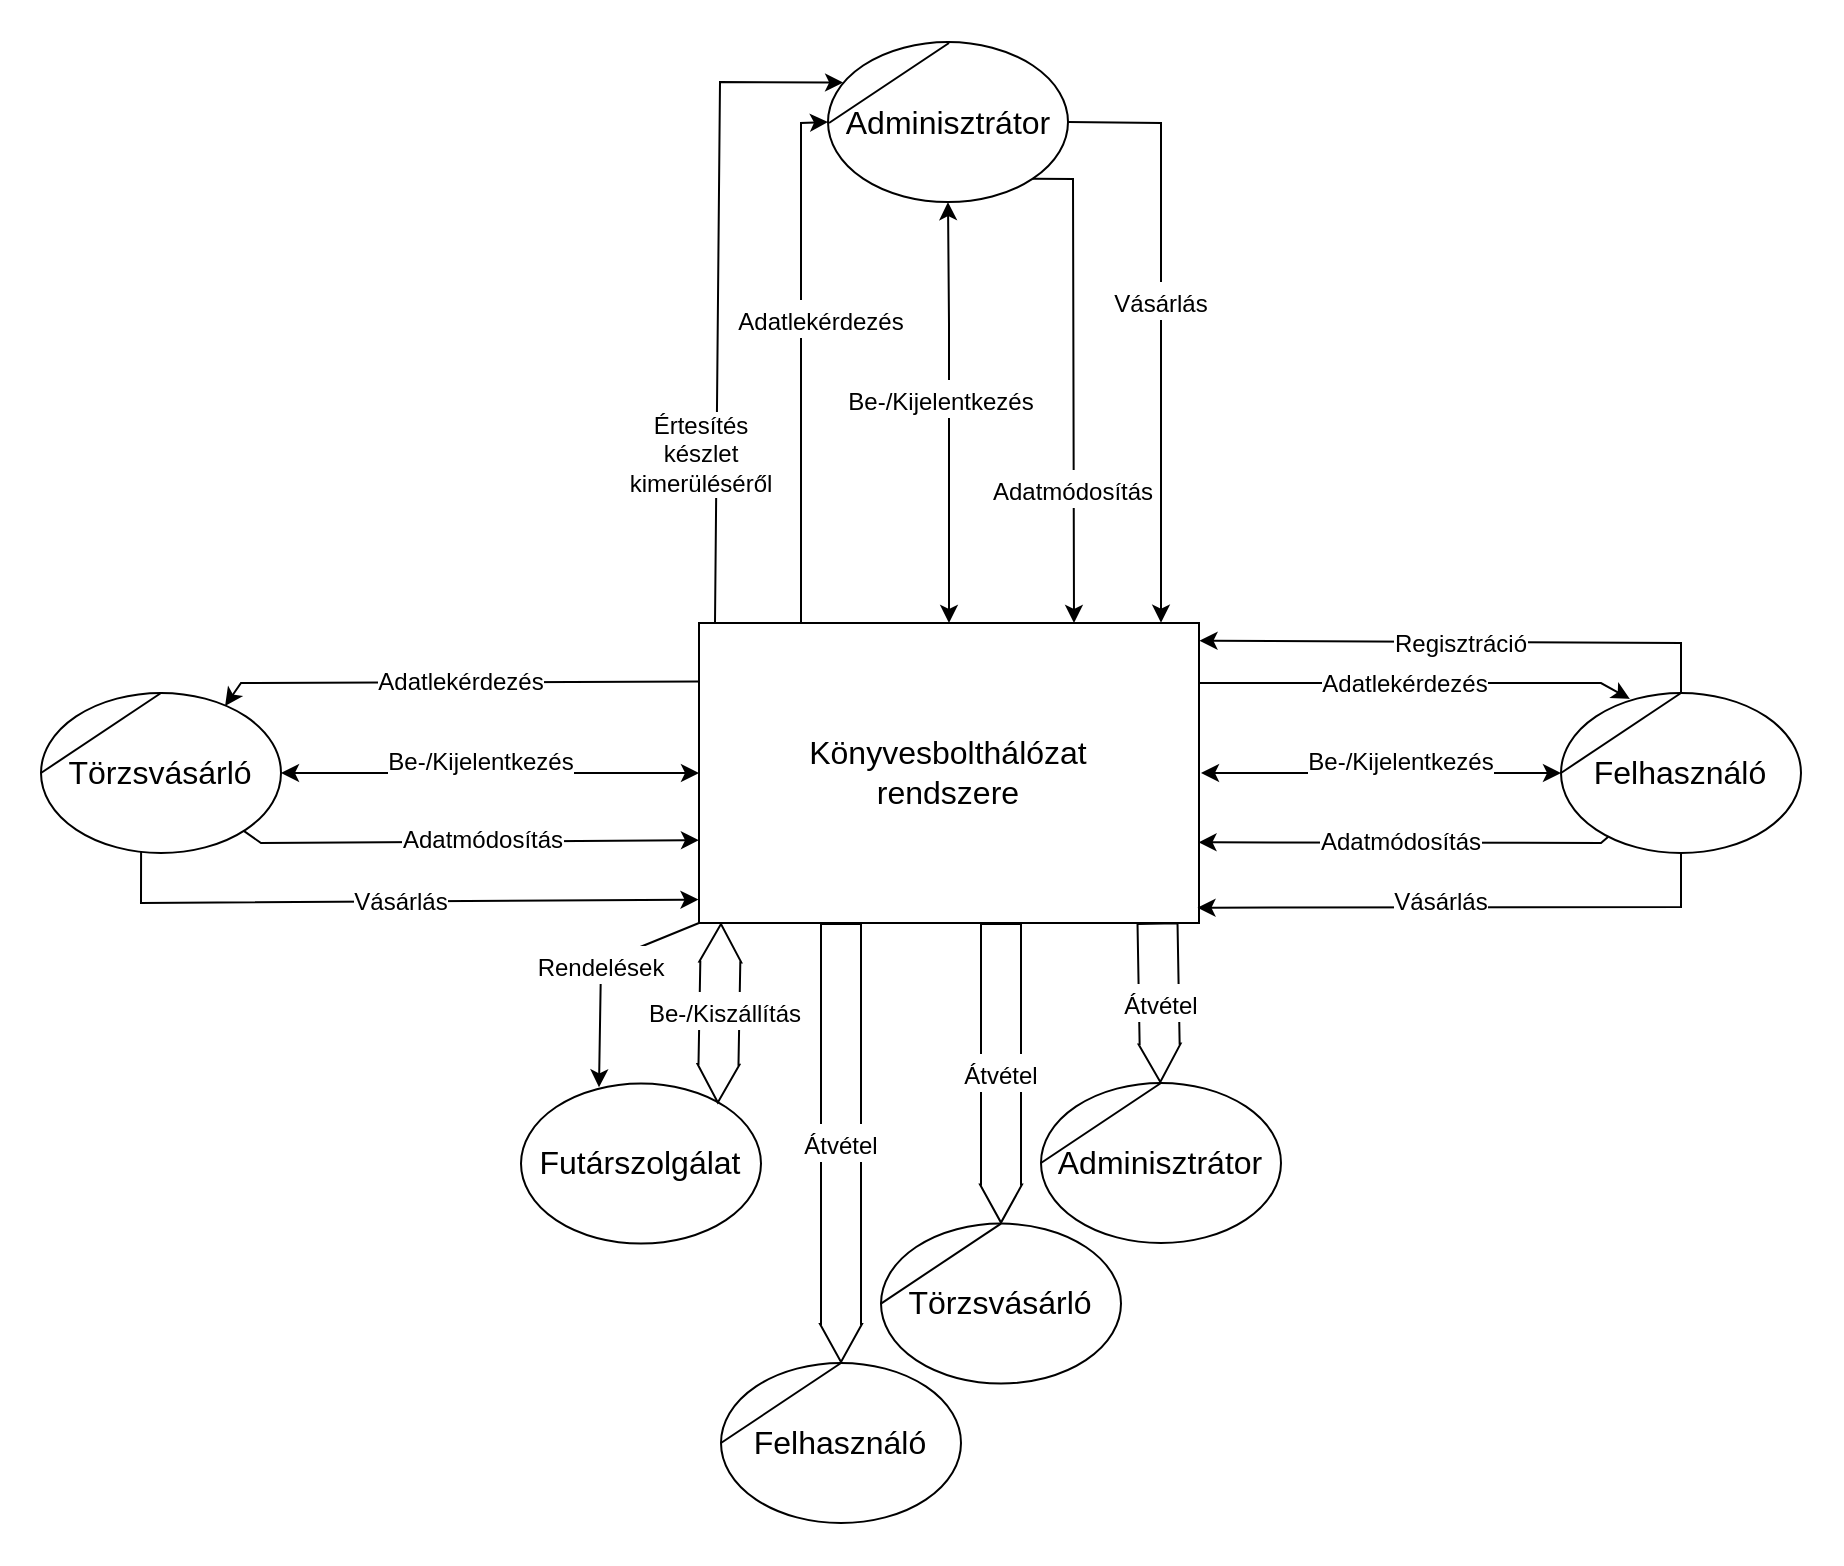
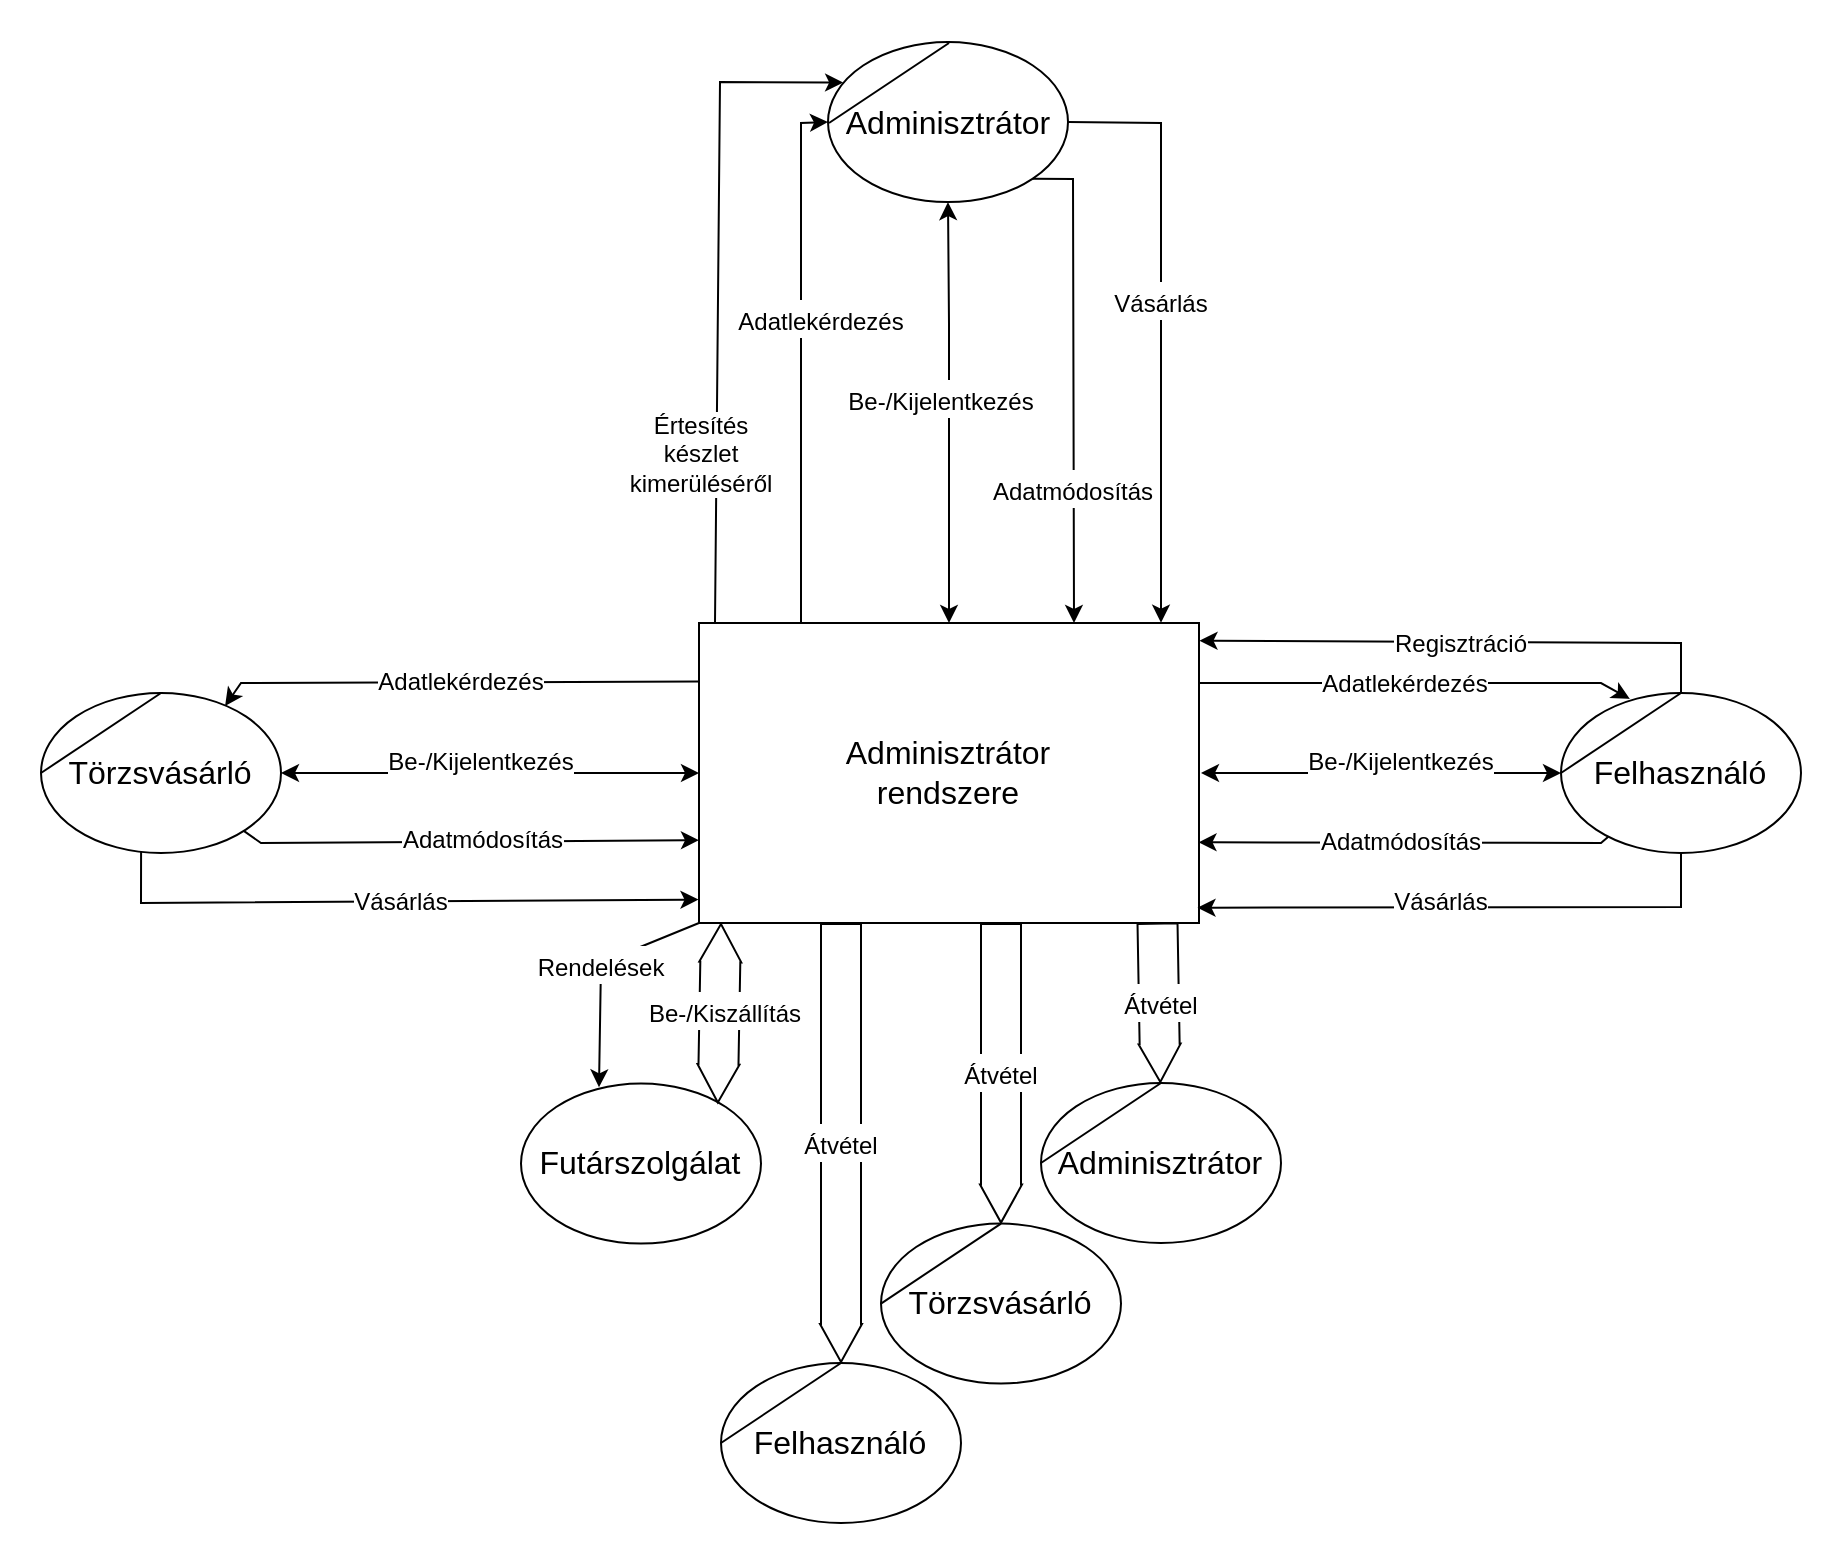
node "Könyvesbolthálózat rendszere": label "Könyvesbolthálózat rendszere" -> "Adminisztrátor rendszere"
